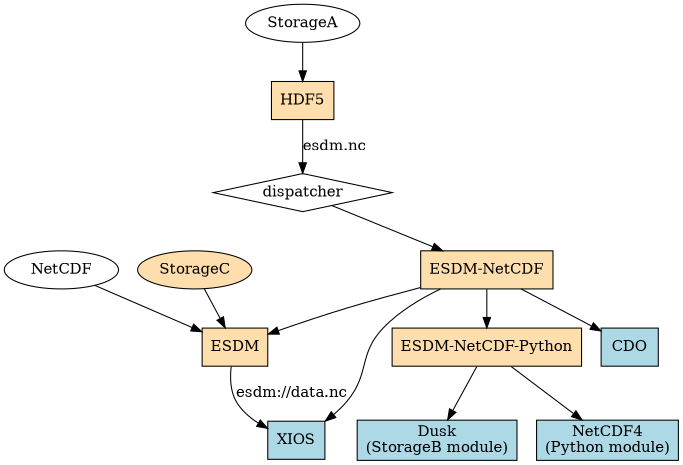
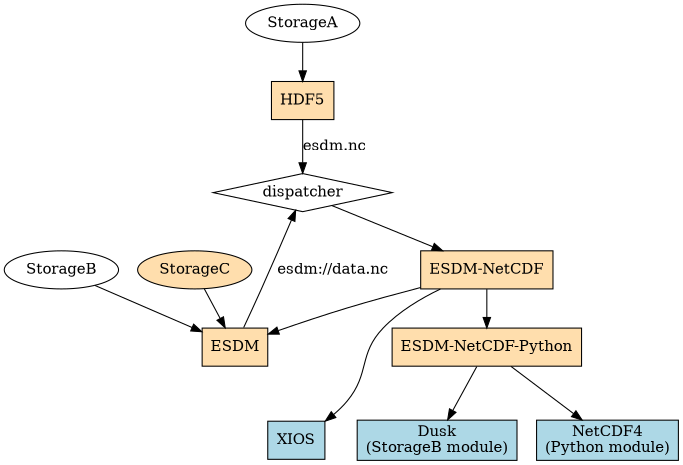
node "NetCDF": label "NetCDF" -> "StorageB"
node "CDO": removed
edge "ESDM" -> "XIOS": now "ESDM" -> "dispatcher"
